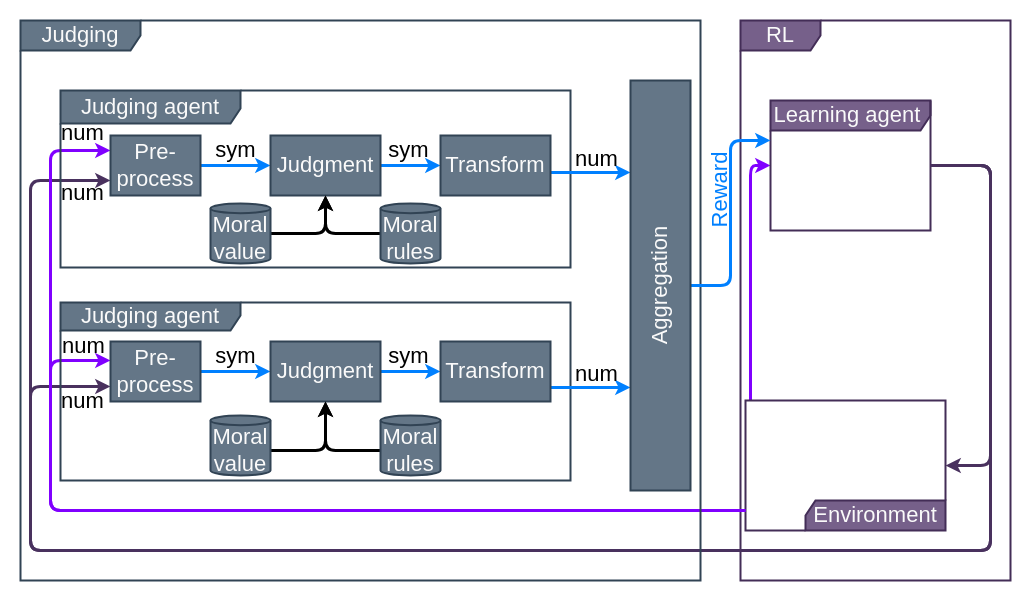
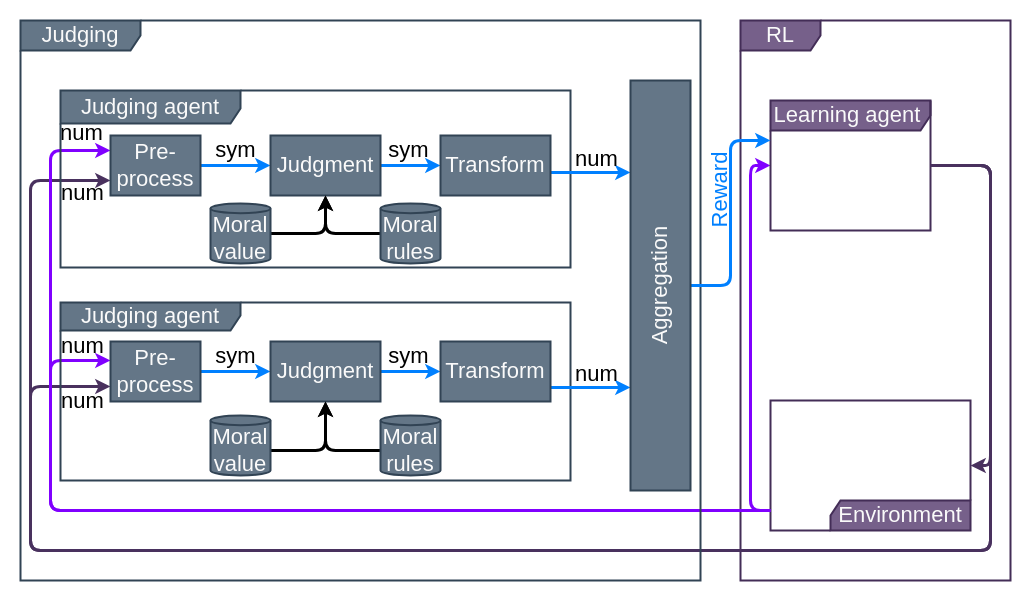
node "Environment": moved (846, 466) -> (871, 466)
